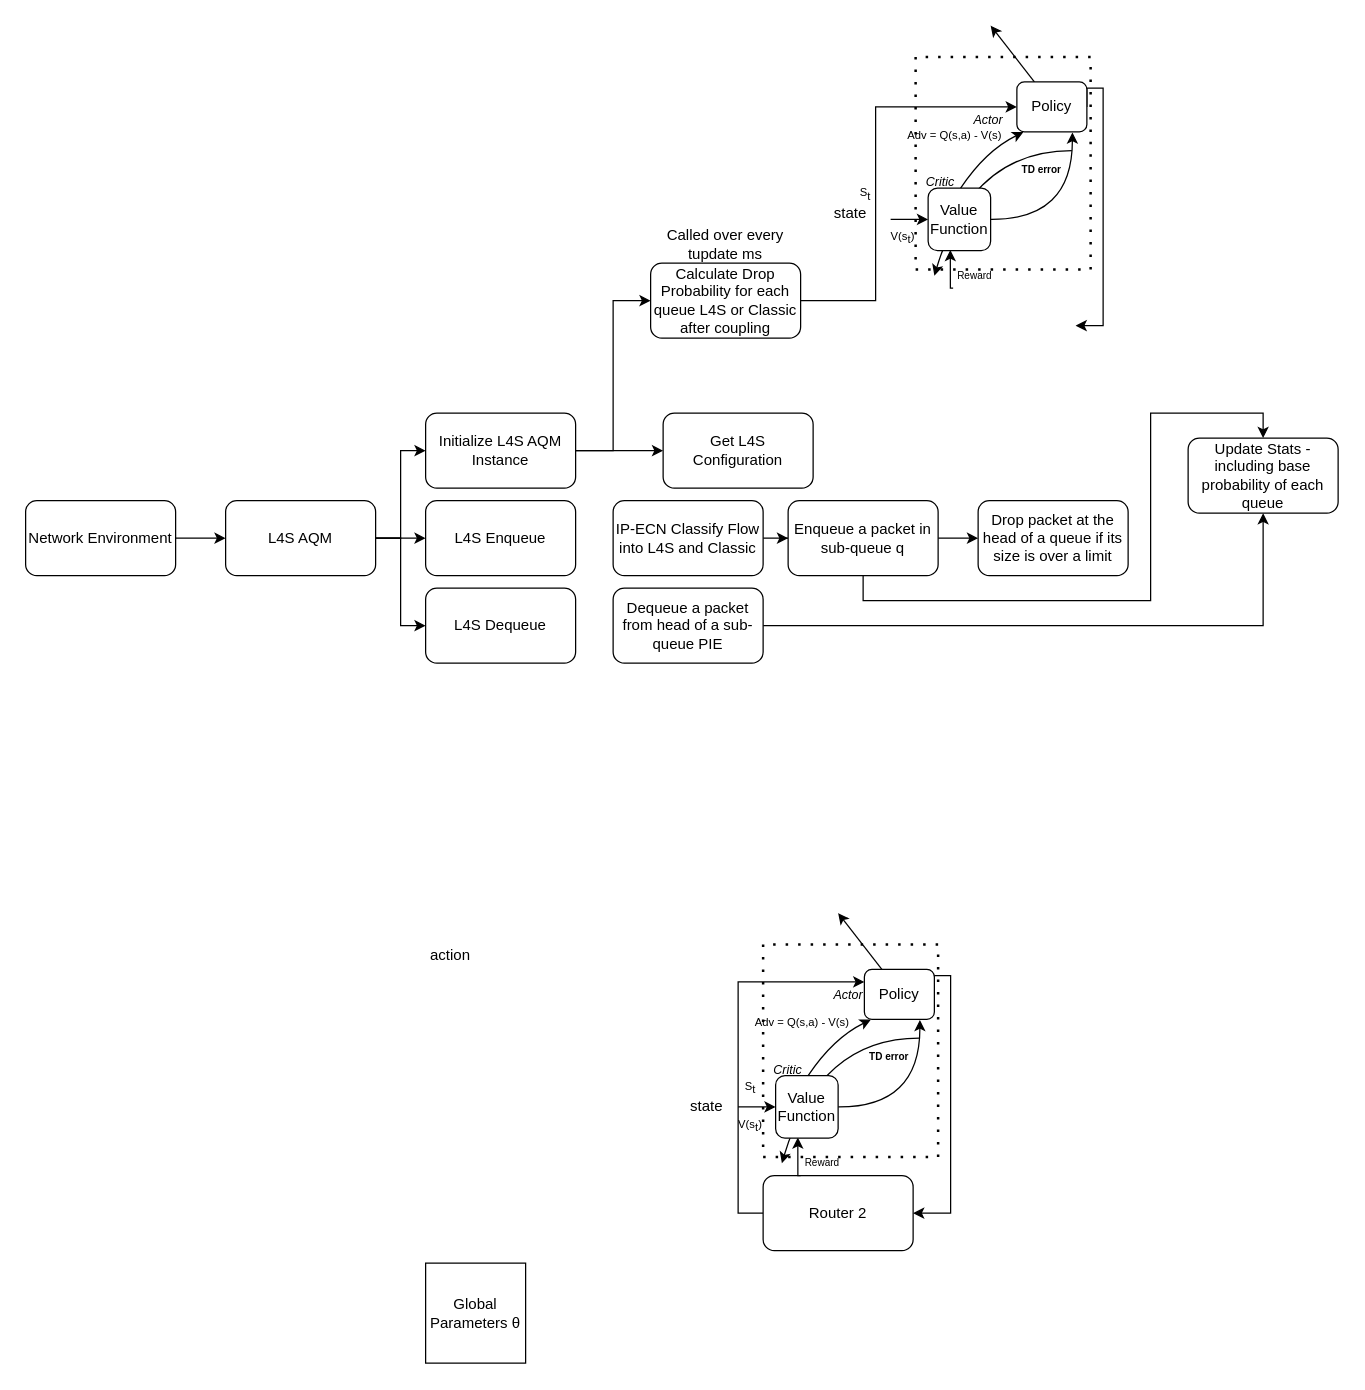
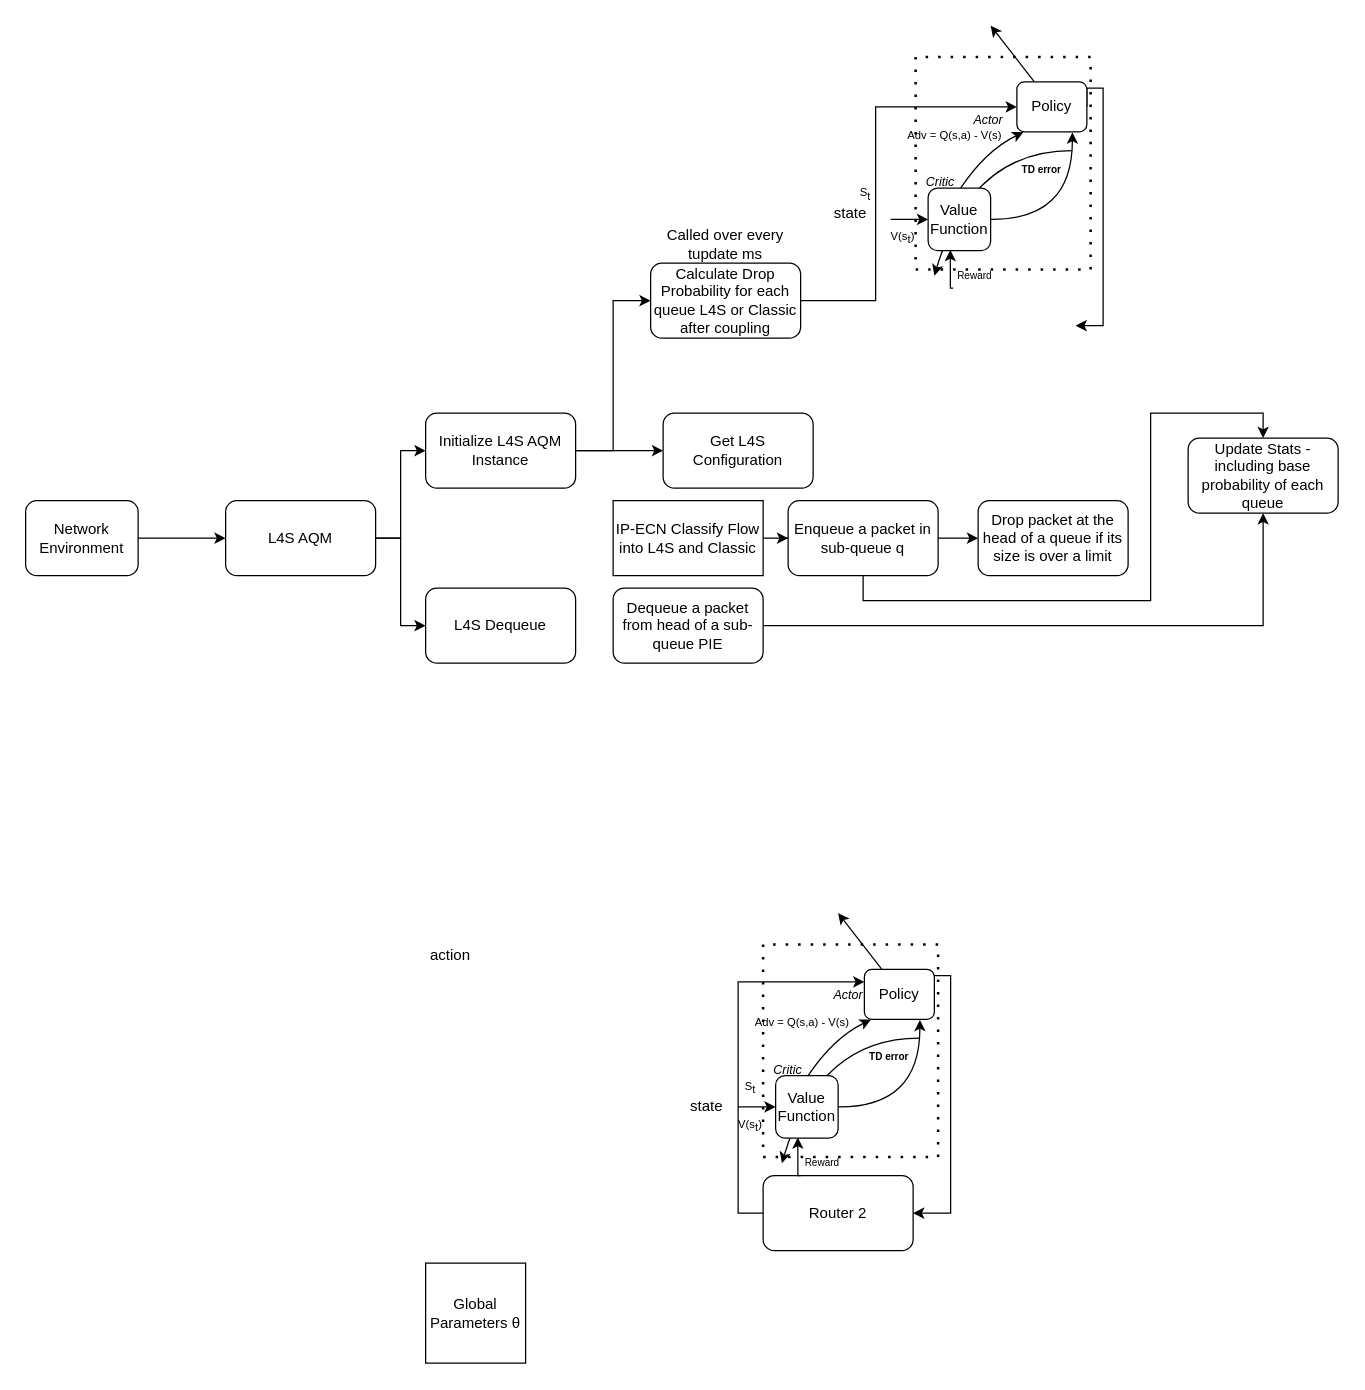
node "Network Environment": size 150x75 -> 113x75
edge "L4S AQM" -> "L4S Enqueue": removed
node "L4S Enqueue": removed
node "IP-ECN Classify Flow into L4S and Classic": shape rounded rectangle -> rectangle
